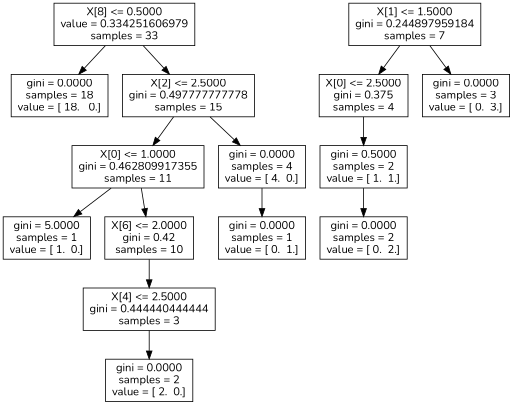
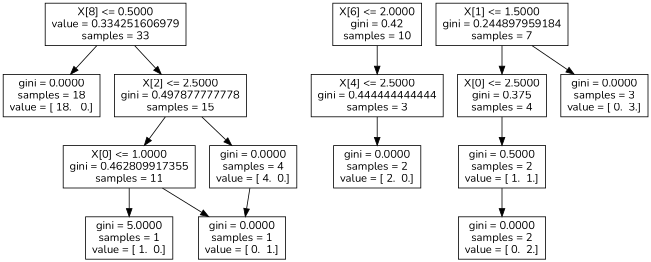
node "X[2] <= 2.5000 gini = 0.497777777778 samples = 15": label "X[2] <= 2.5000 gini = 0.497777777778 samples = 15" -> "X[2] <= 2.5000 gini = 0.497877777778 samples = 15"
edge "X[0] <= 1.0000 gini = 0.462809917355 samples = 11" -> "X[6] <= 2.0000 gini = 0.42 samples = 10": now "X[0] <= 1.0000 gini = 0.462809917355 samples = 11" -> "gini = 0.0000 samples = 1 value = [ 0.  1.]"
node "X[4] <= 2.5000 gini = 0.444440444444 samples = 3": label "X[4] <= 2.5000 gini = 0.444440444444 samples = 3" -> "X[4] <= 2.5000 gini = 0.444444444444 samples = 3"
